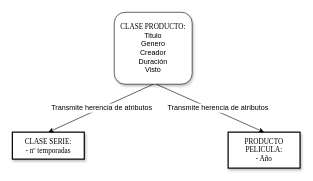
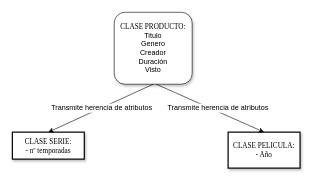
node "PRODUCTO PELICULA: - Año": label "PRODUCTO PELICULA: - Año" -> "CLASE PELICULA: - Año"
